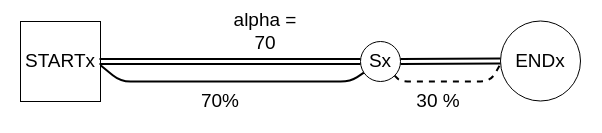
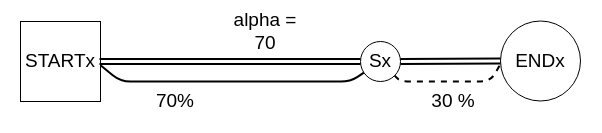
node "70%": moved (221, 101) -> (176, 101)
node "30 %": moved (439, 102) -> (454, 102)
